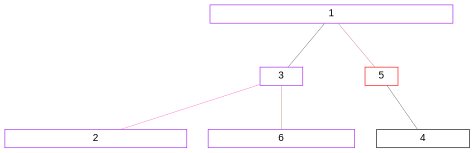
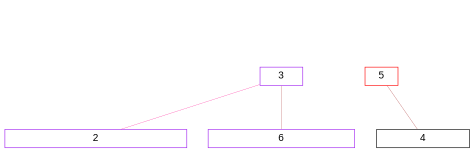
node "1": removed
edge "5" -- "4": color black -> brown
